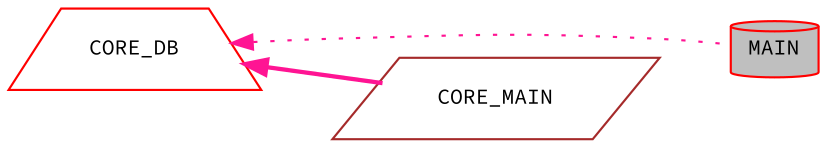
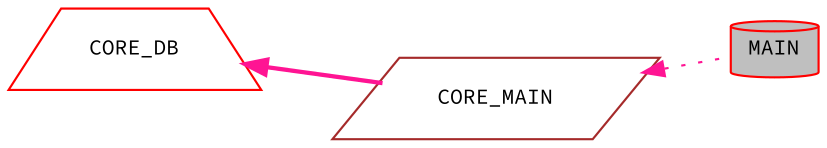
edge "MAIN" -> "CORE_DB": now "MAIN" -> "CORE_MAIN"
